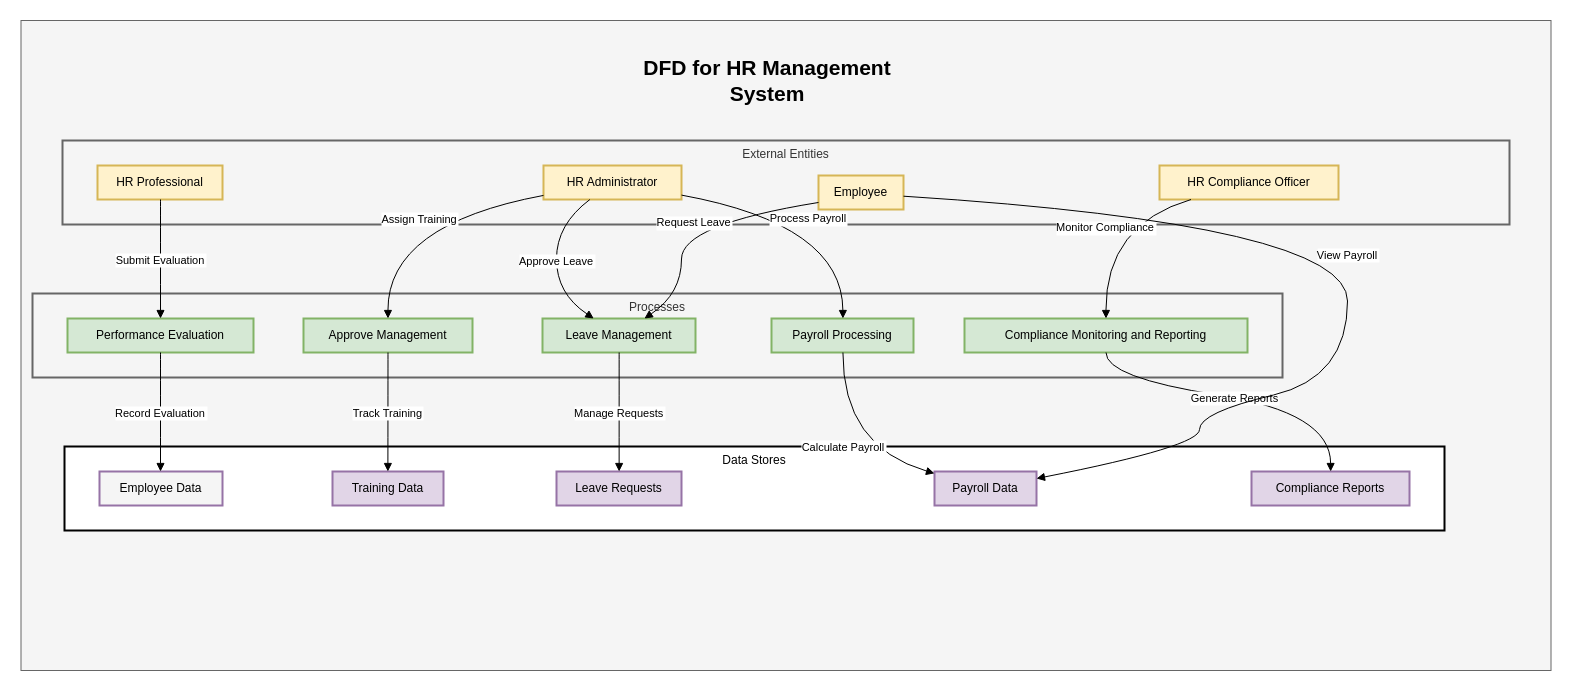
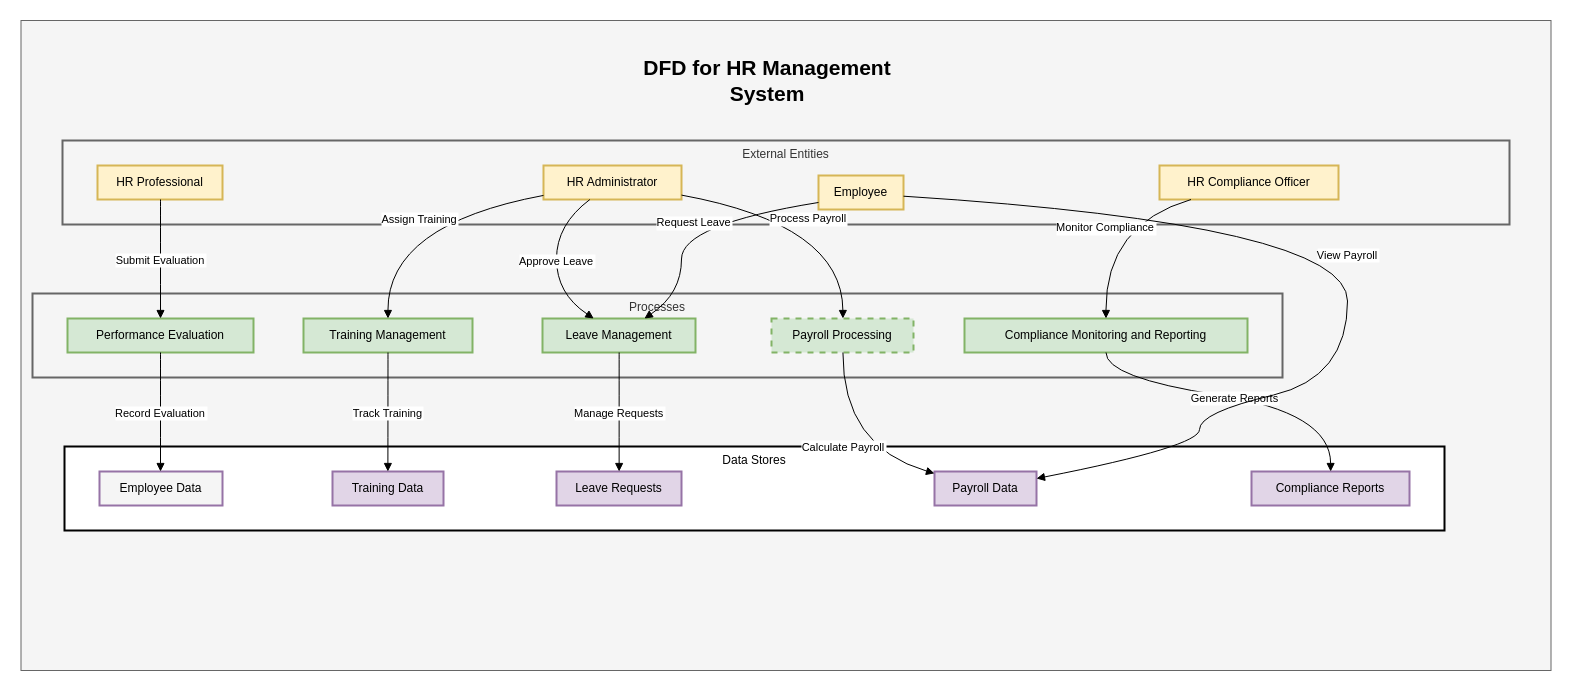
node "Approve Management": label "Approve Management" -> "Training Management"
node "Payroll Processing": style solid -> dashed
